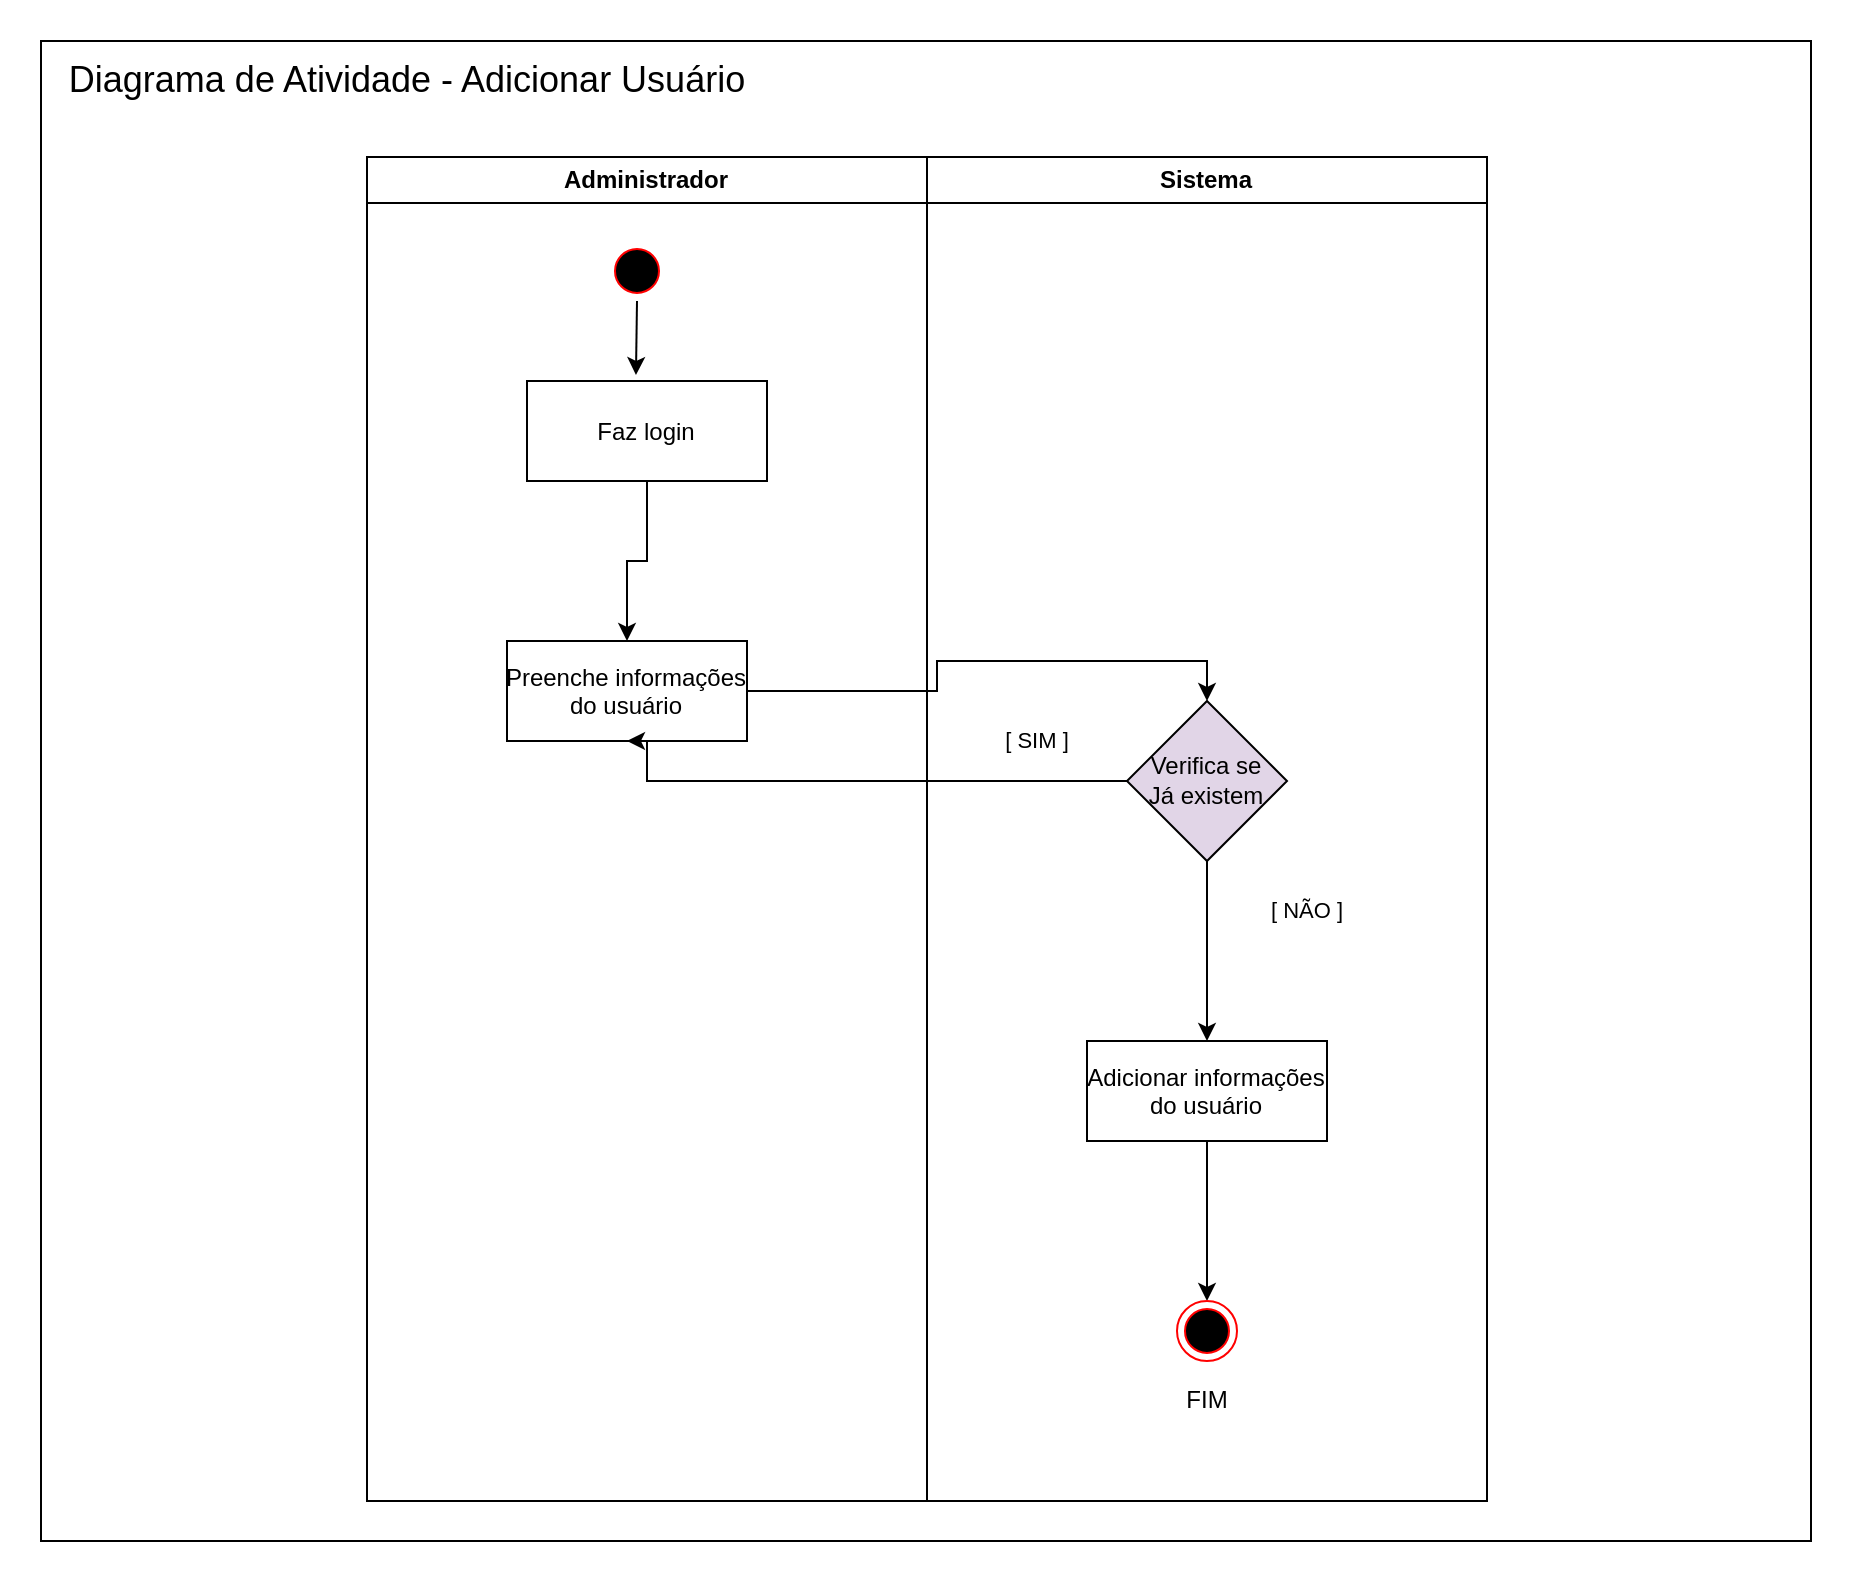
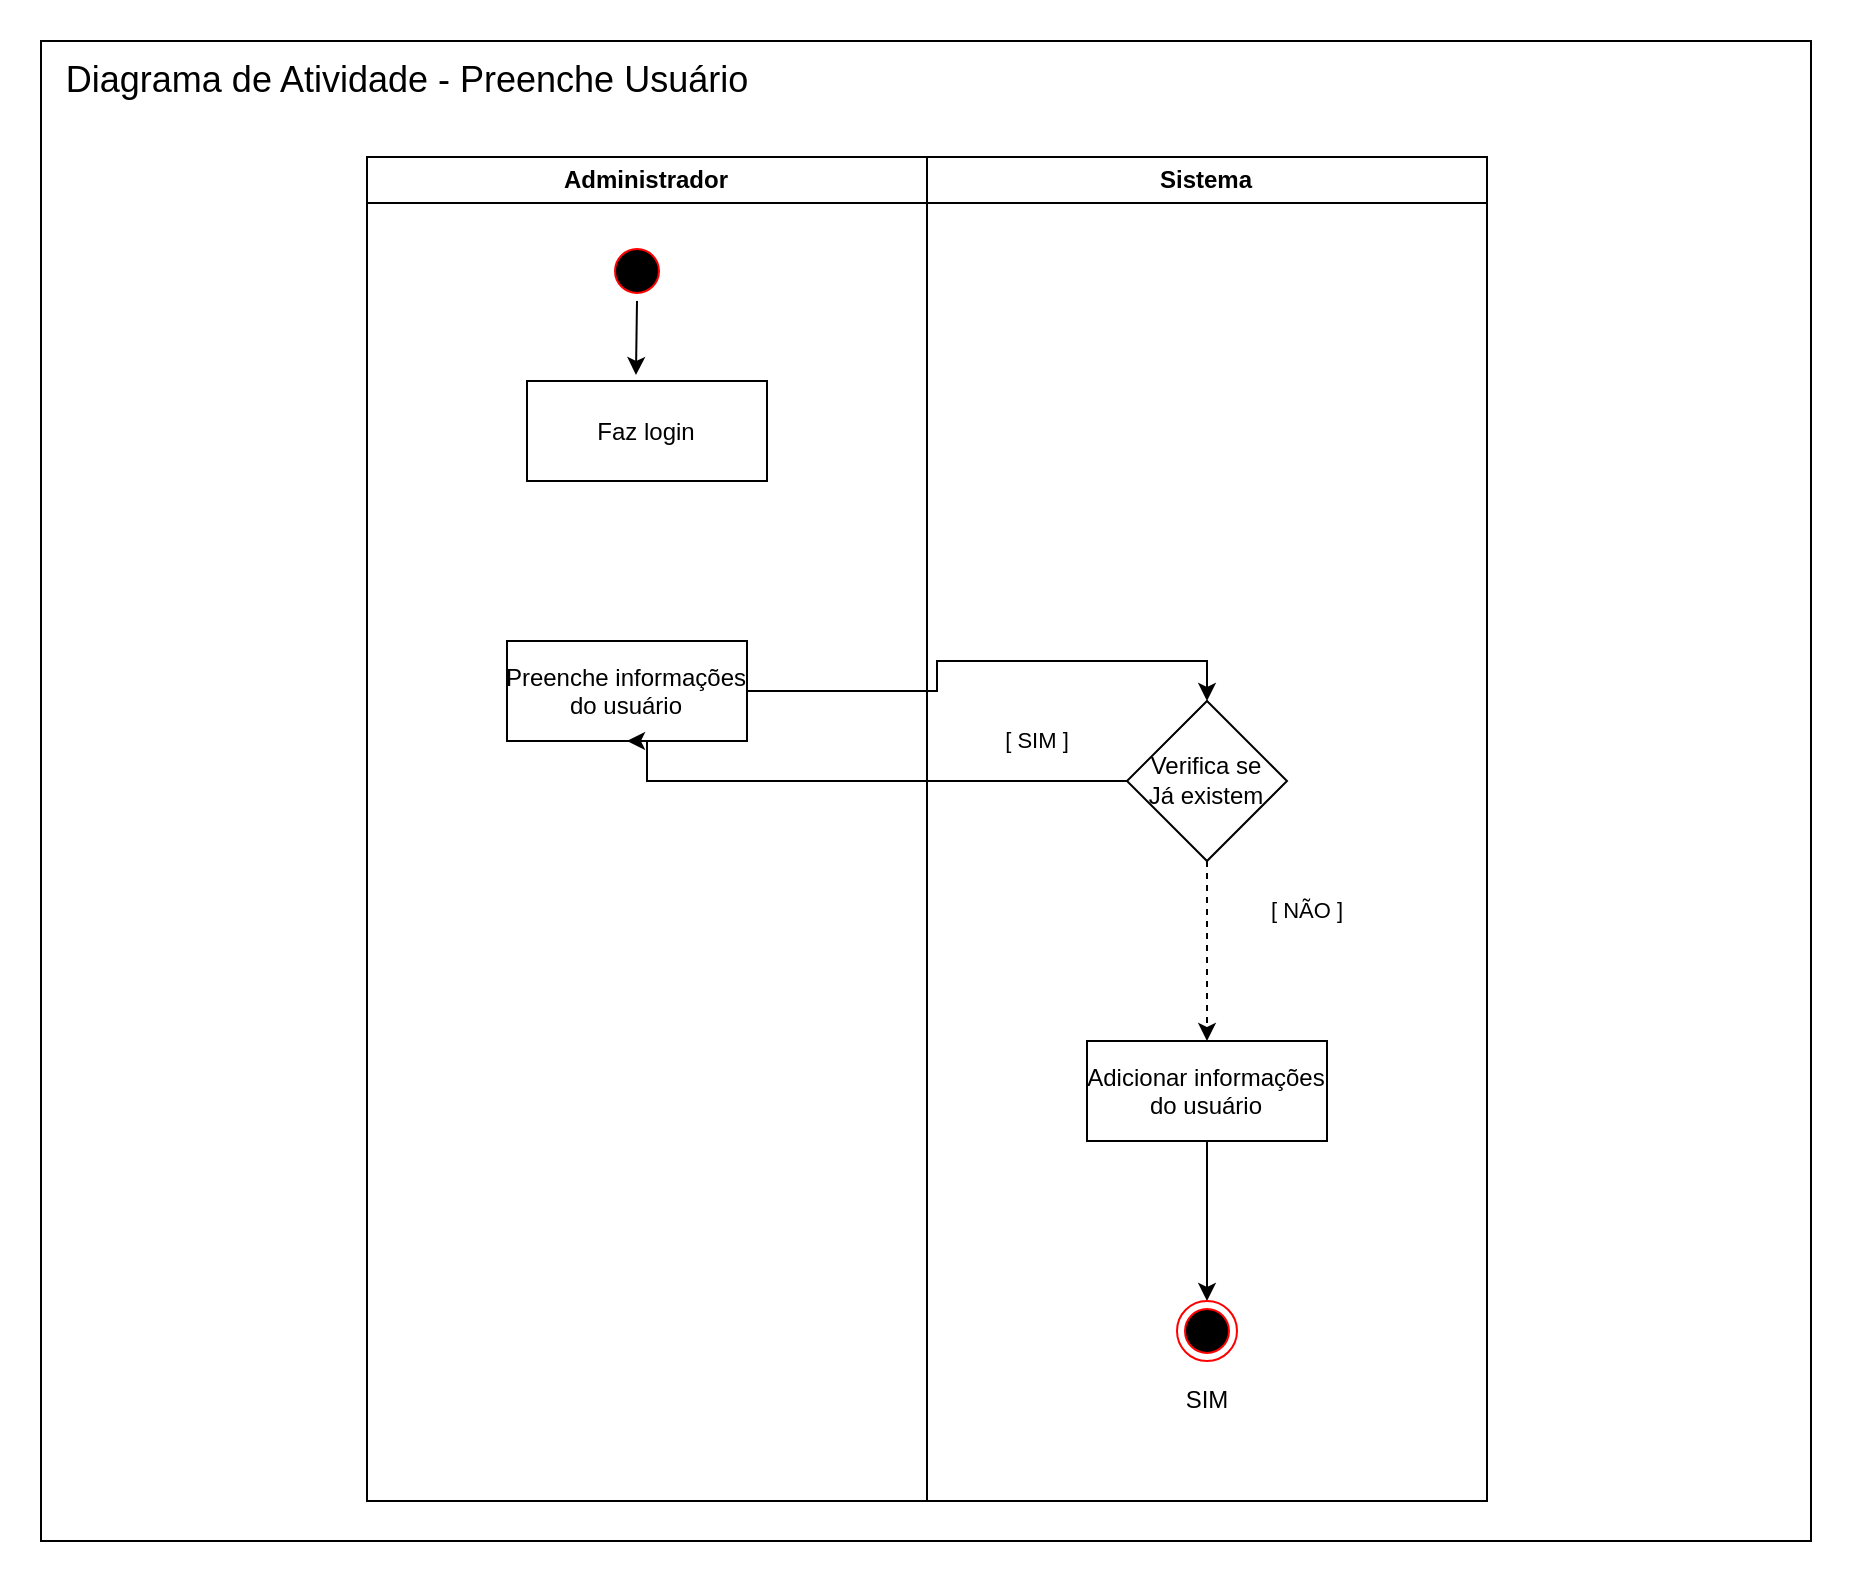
node "Diagrama de Atividade - Adicionar Usuário": label "Diagrama de Atividade - Adicionar Usuário" -> "Diagrama de Atividade - Preenche Usuário"
edge "Faz login" -> "Preenche informações do usuário": removed
node "Verifica se Já existem": fillcolor #e1d5e7 -> #ffffff
edge "Verifica se Já existem" -> "Adicionar informações do usuário": style solid -> dashed
node "FIM": label "FIM" -> "SIM"
